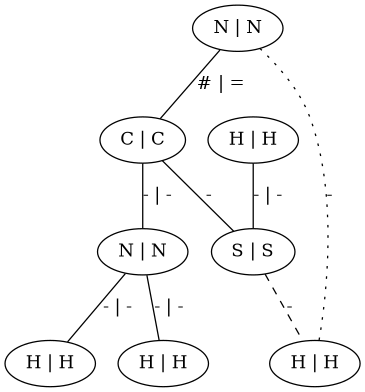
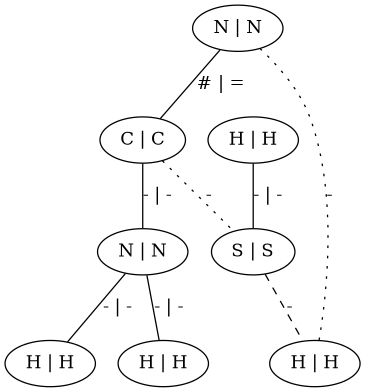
edge "C | C" -- "S | S": style solid -> dotted
